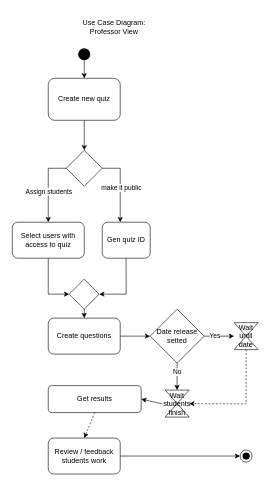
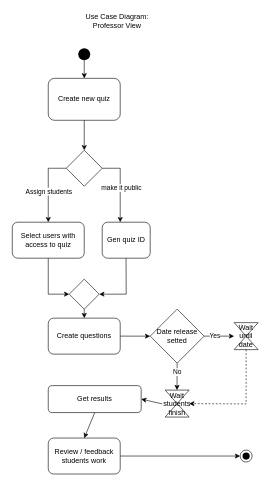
node "Use Case Diagram: Professor View": moved (114, 27) -> (117, 21)
edge "Get results" -> "Review / feedback students work": style dashed -> solid
